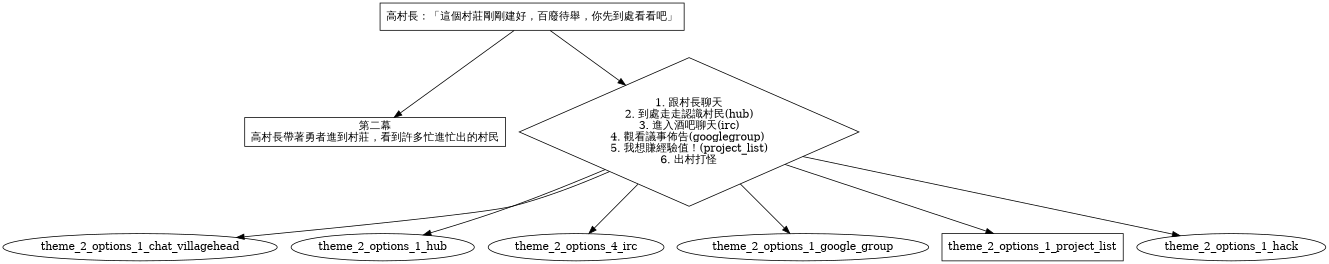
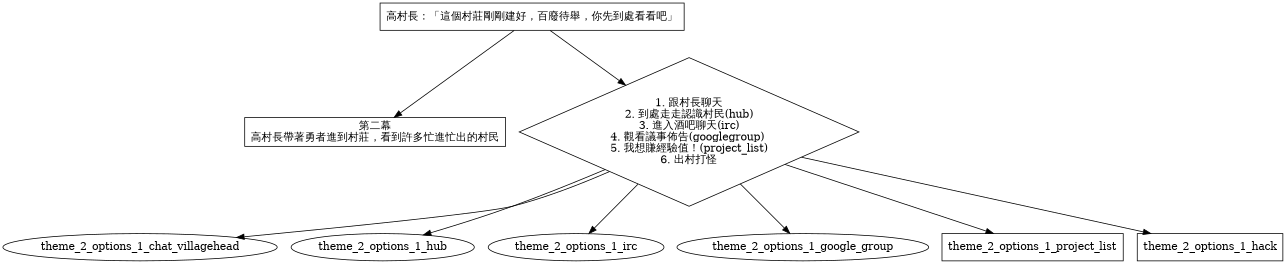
node "theme_2_options_4_irc": label "theme_2_options_4_irc" -> "theme_2_options_1_irc"
node "theme_2_options_1_hack": shape ellipse -> box
